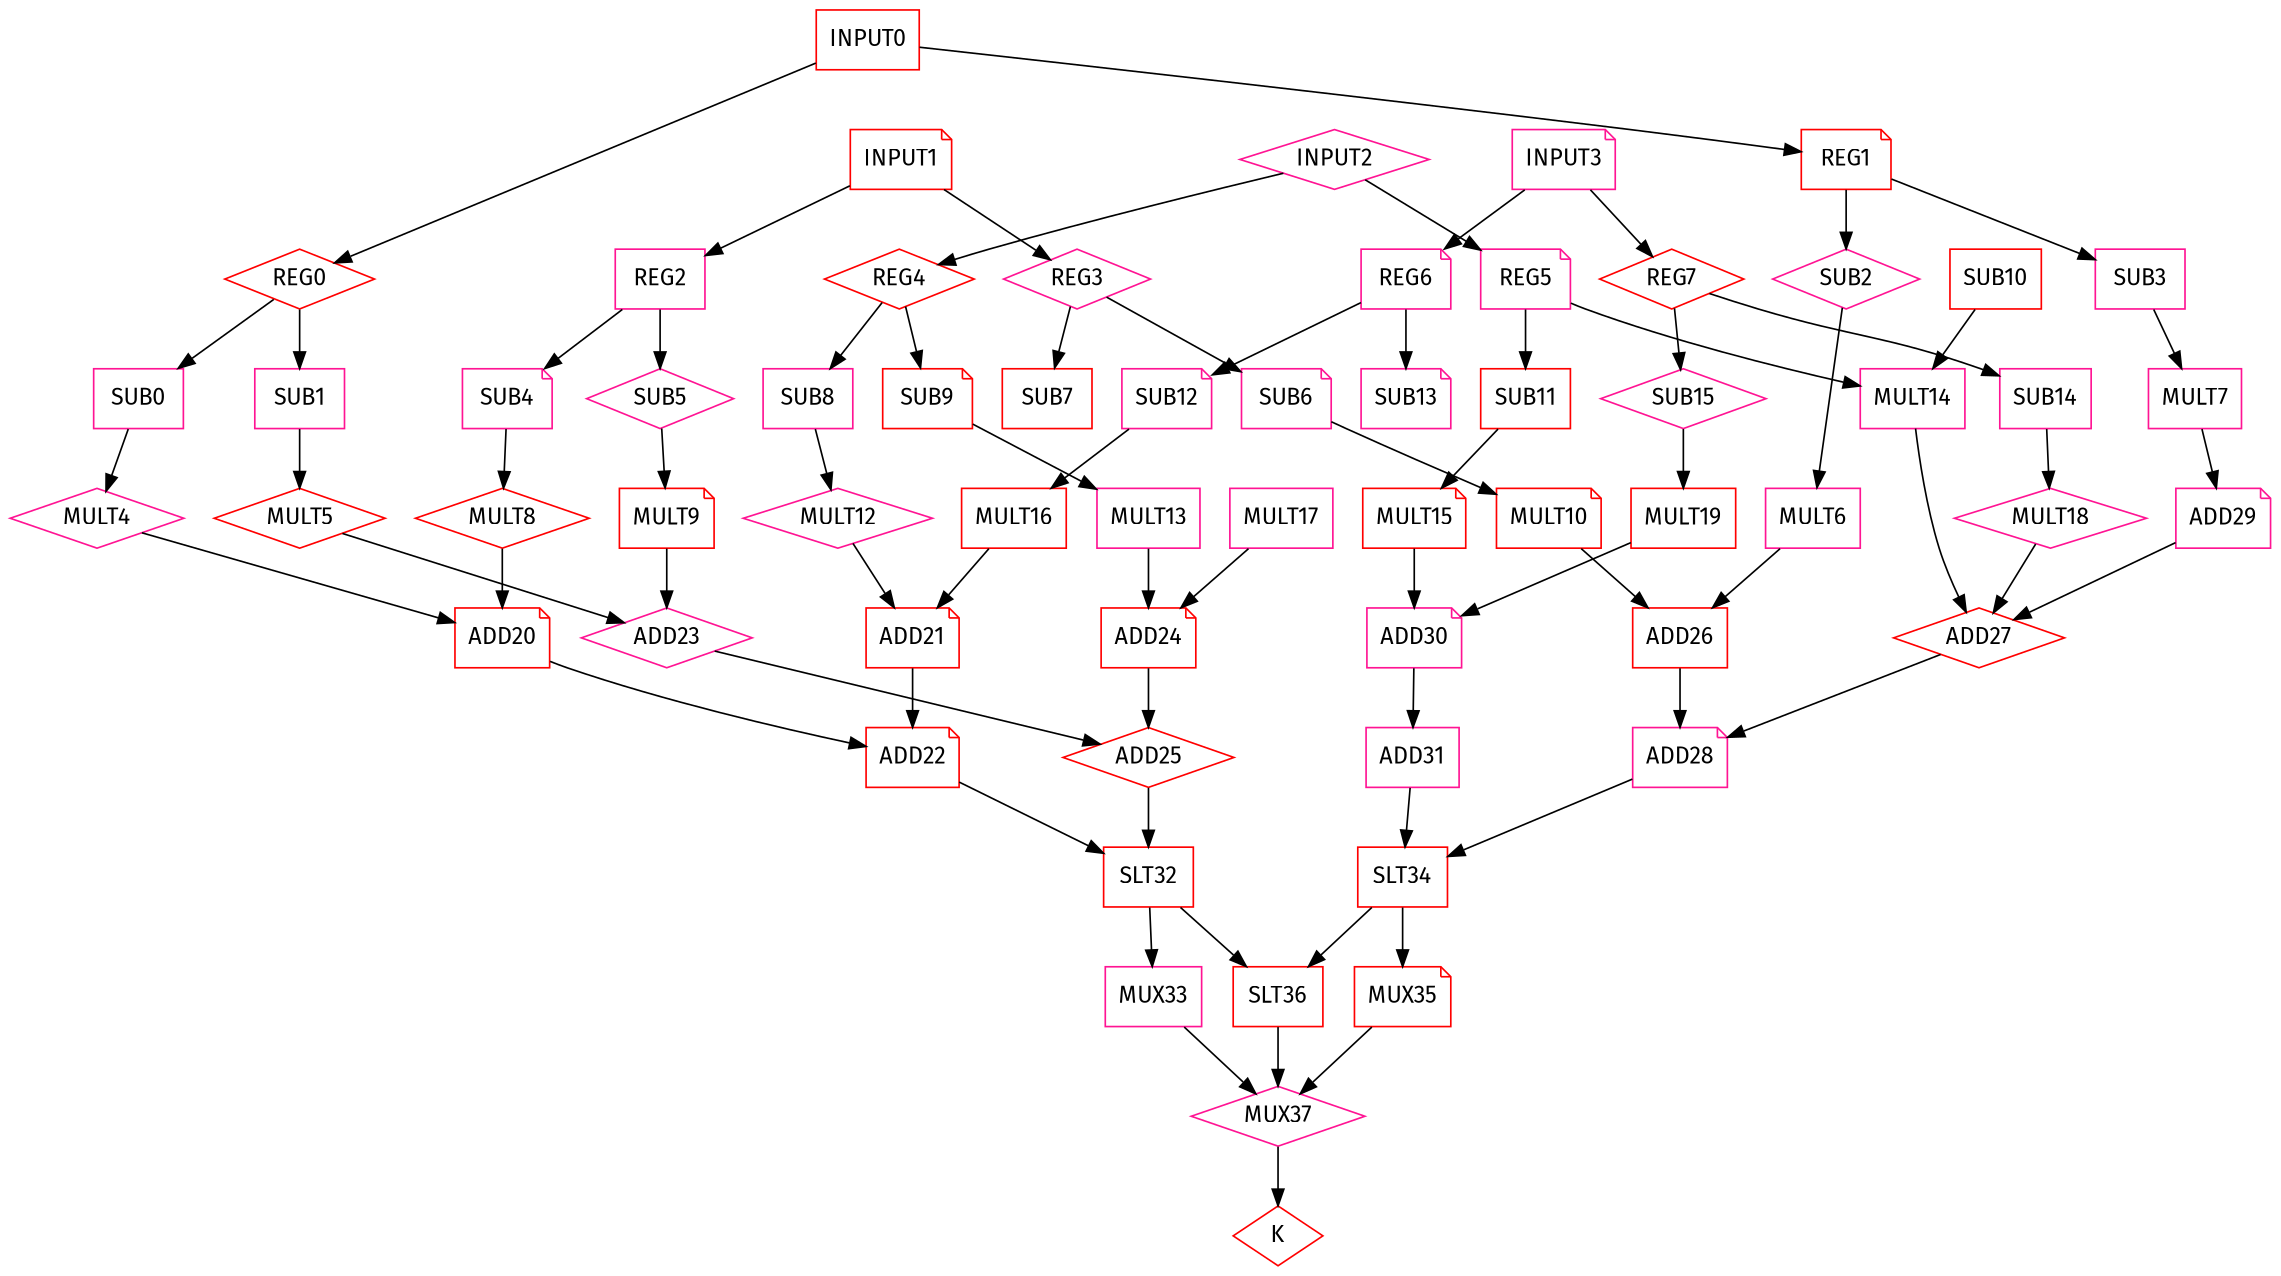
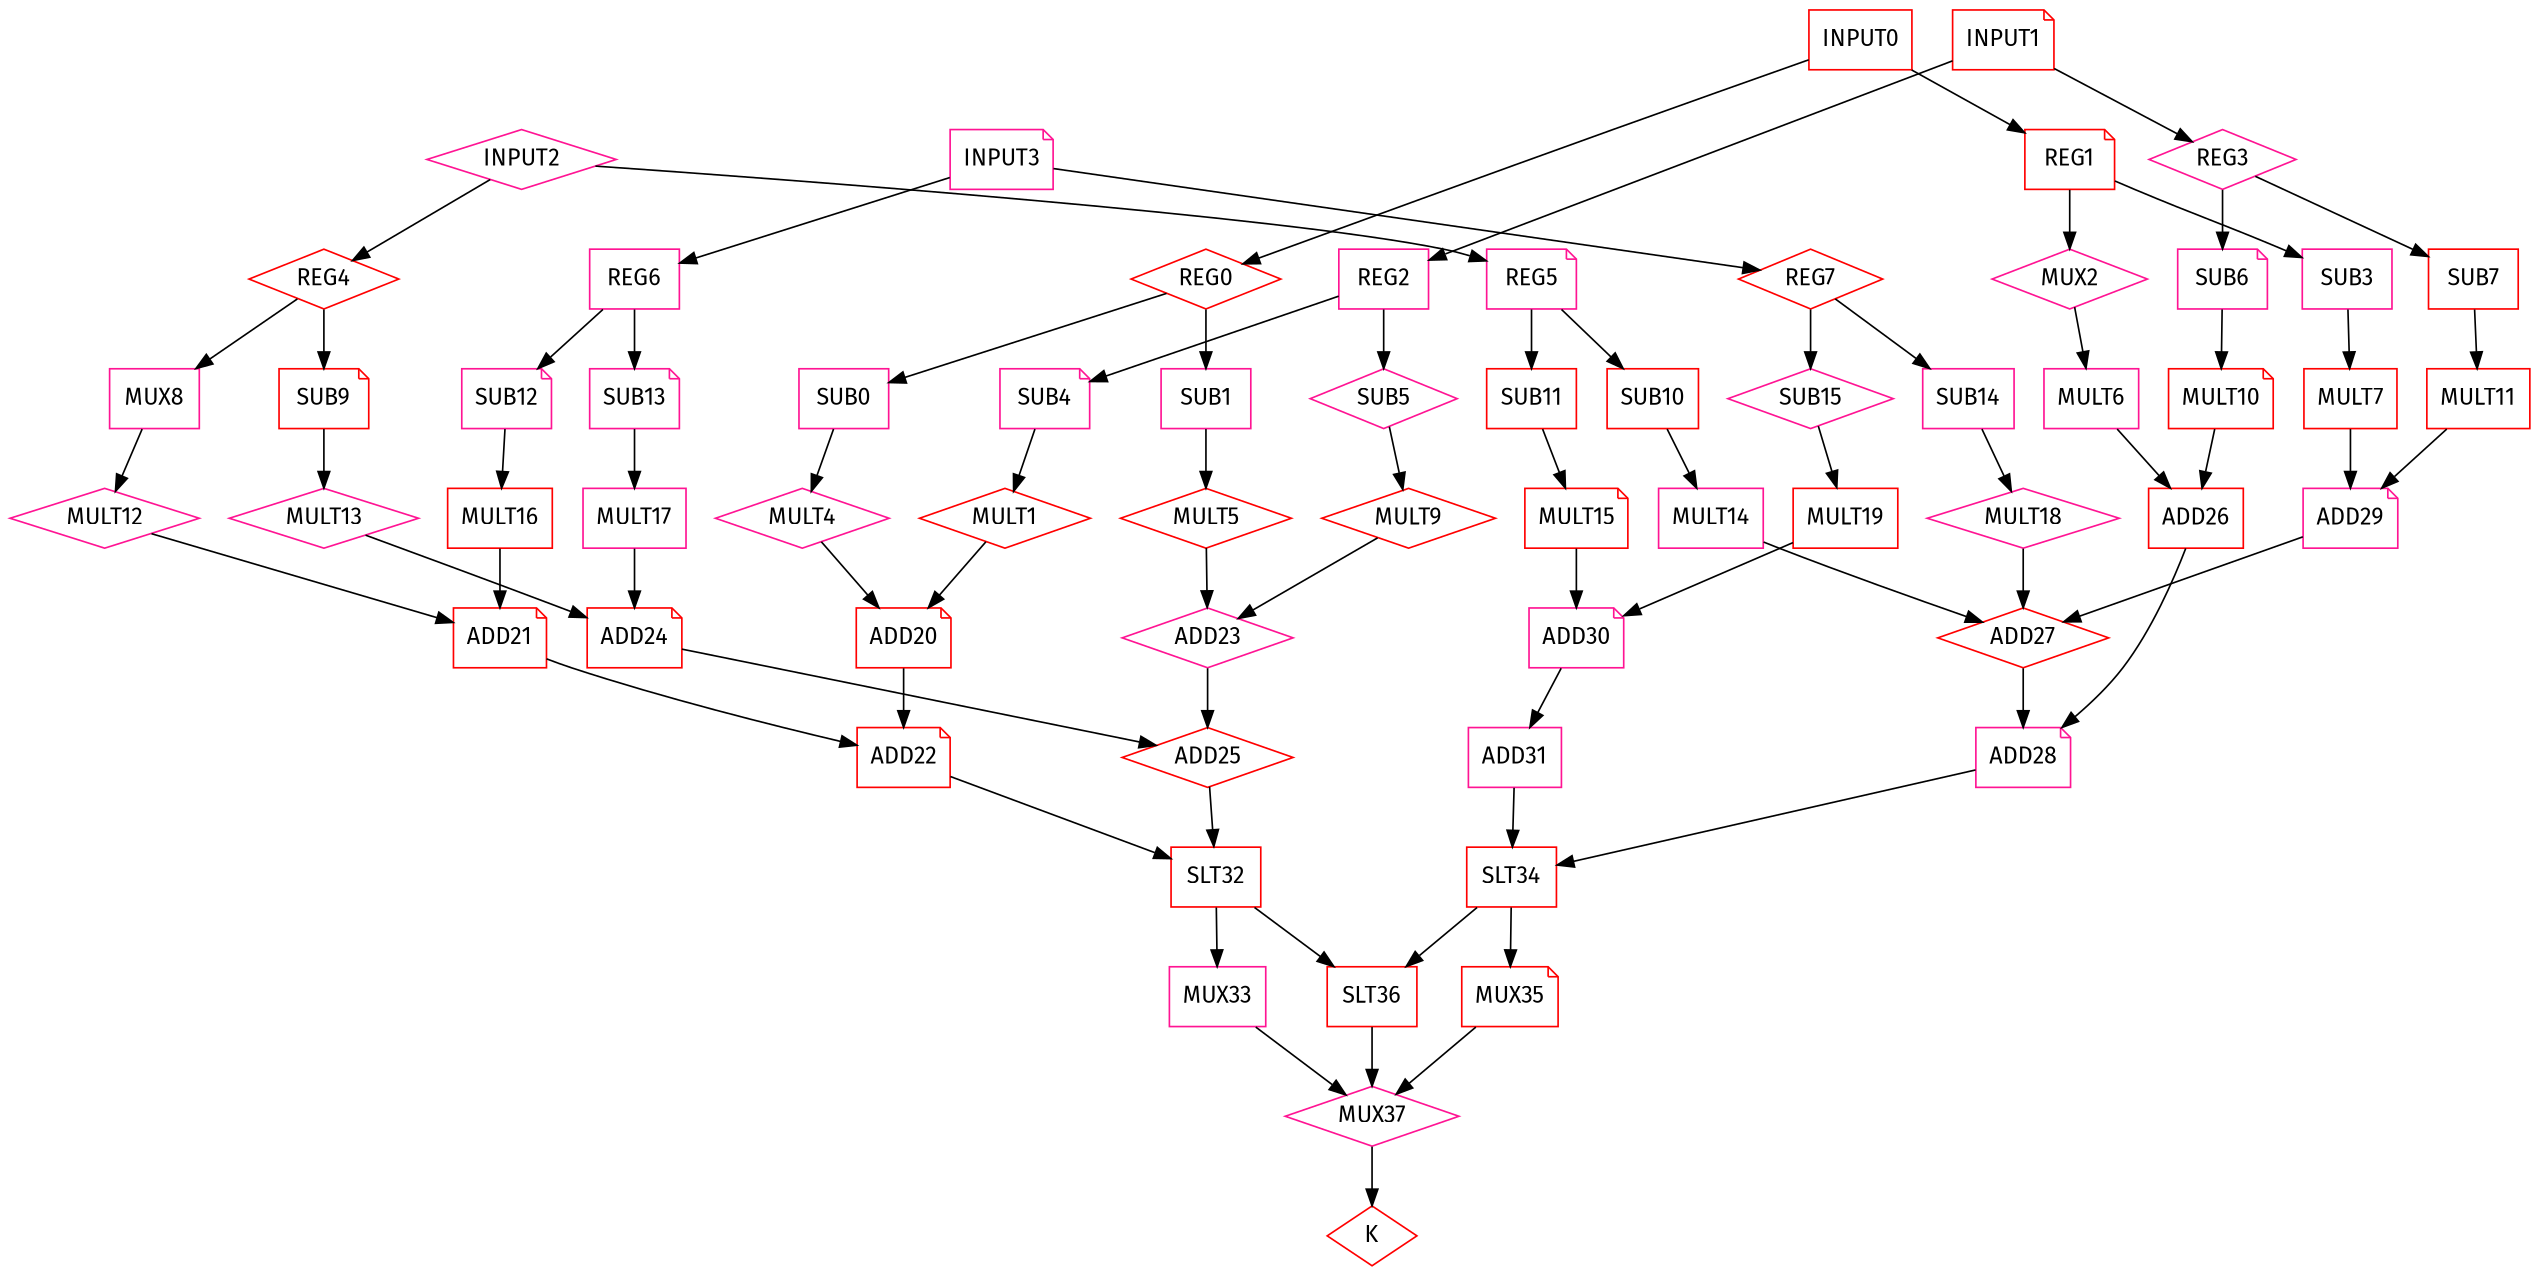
node "REG6": shape note -> box
node "SUB2": label "SUB2" -> "MUX2"
edge "REG5" -> "MULT14": now "REG5" -> "SUB10"
node "SUB8": label "SUB8" -> "MUX8"
node "MULT7": color deeppink -> red
node "MULT11": added
edge "SUB13" -> "MULT17": added
node "MULT8": label "MULT8" -> "MULT1"
node "MULT9": shape note -> diamond
node "MULT13": shape box -> diamond
